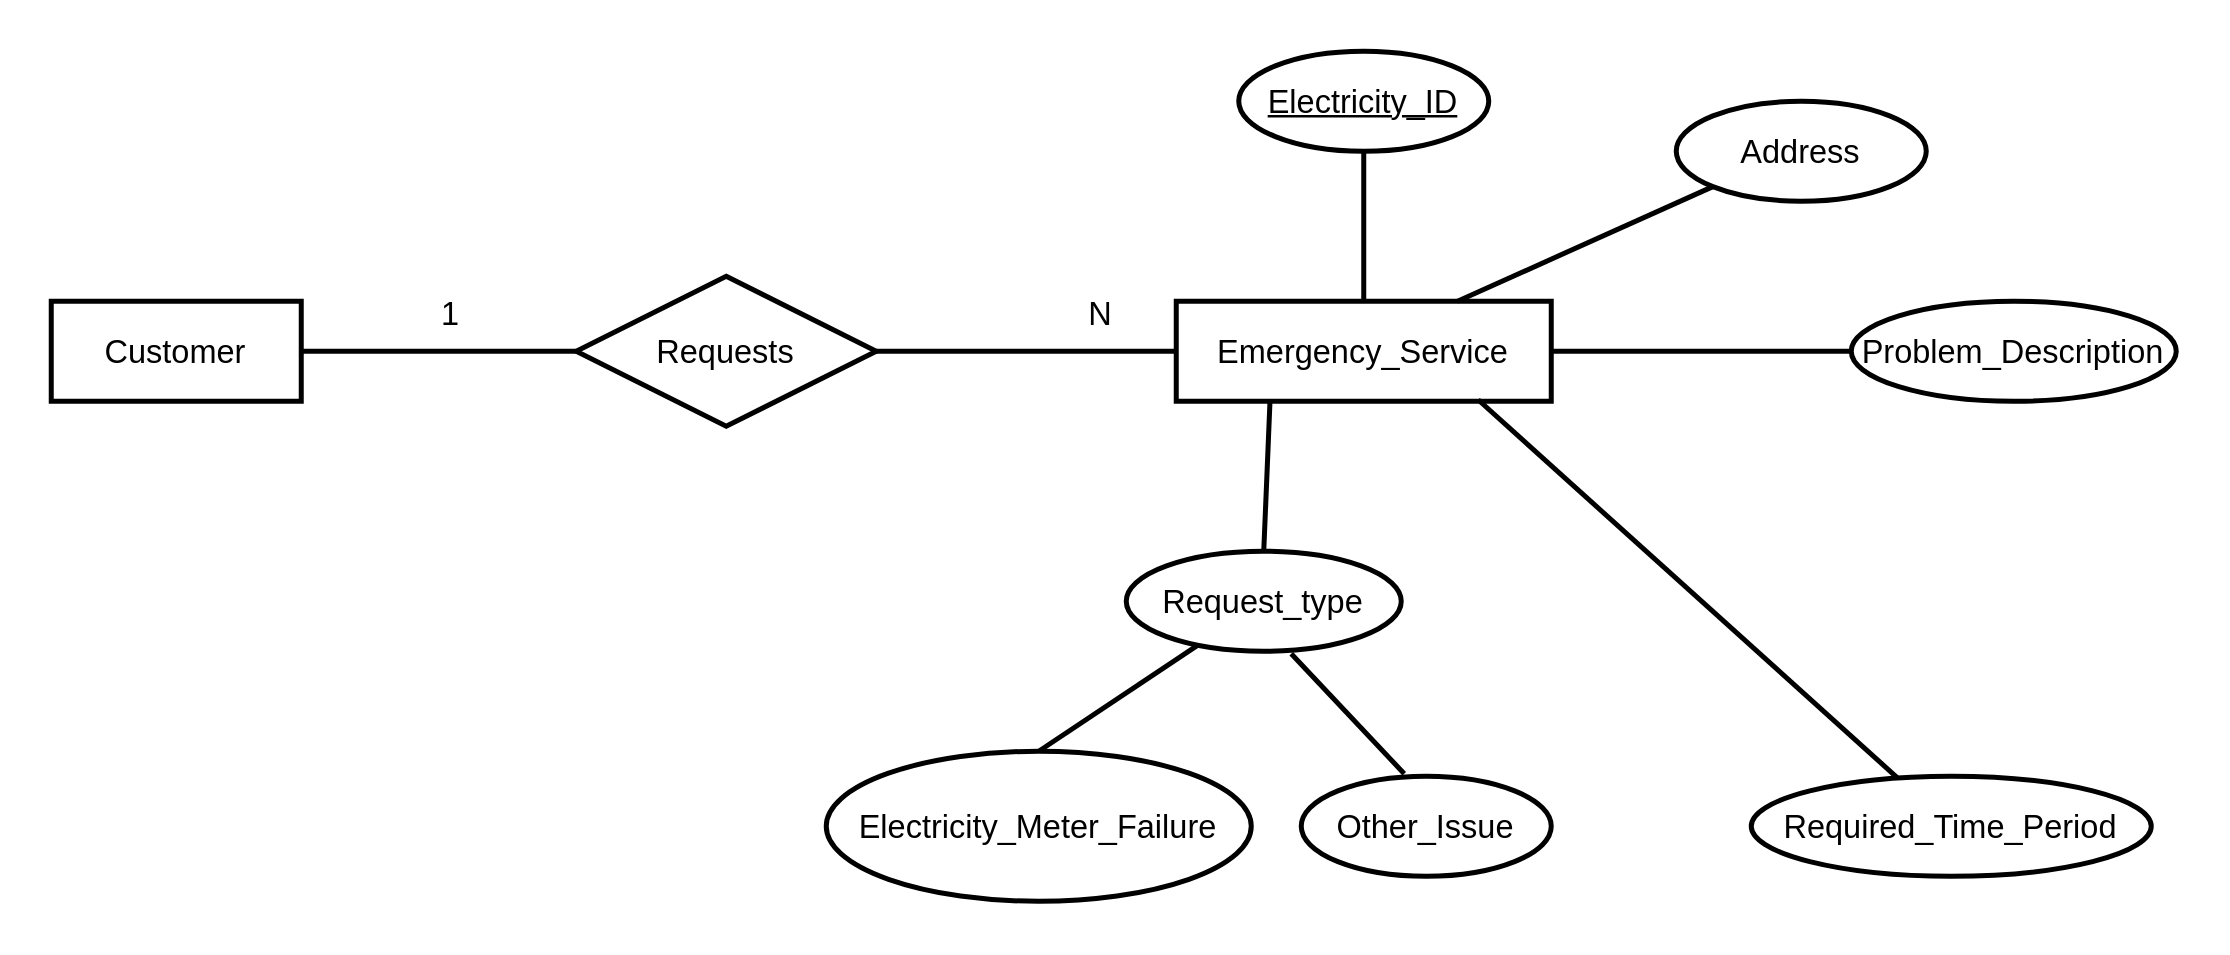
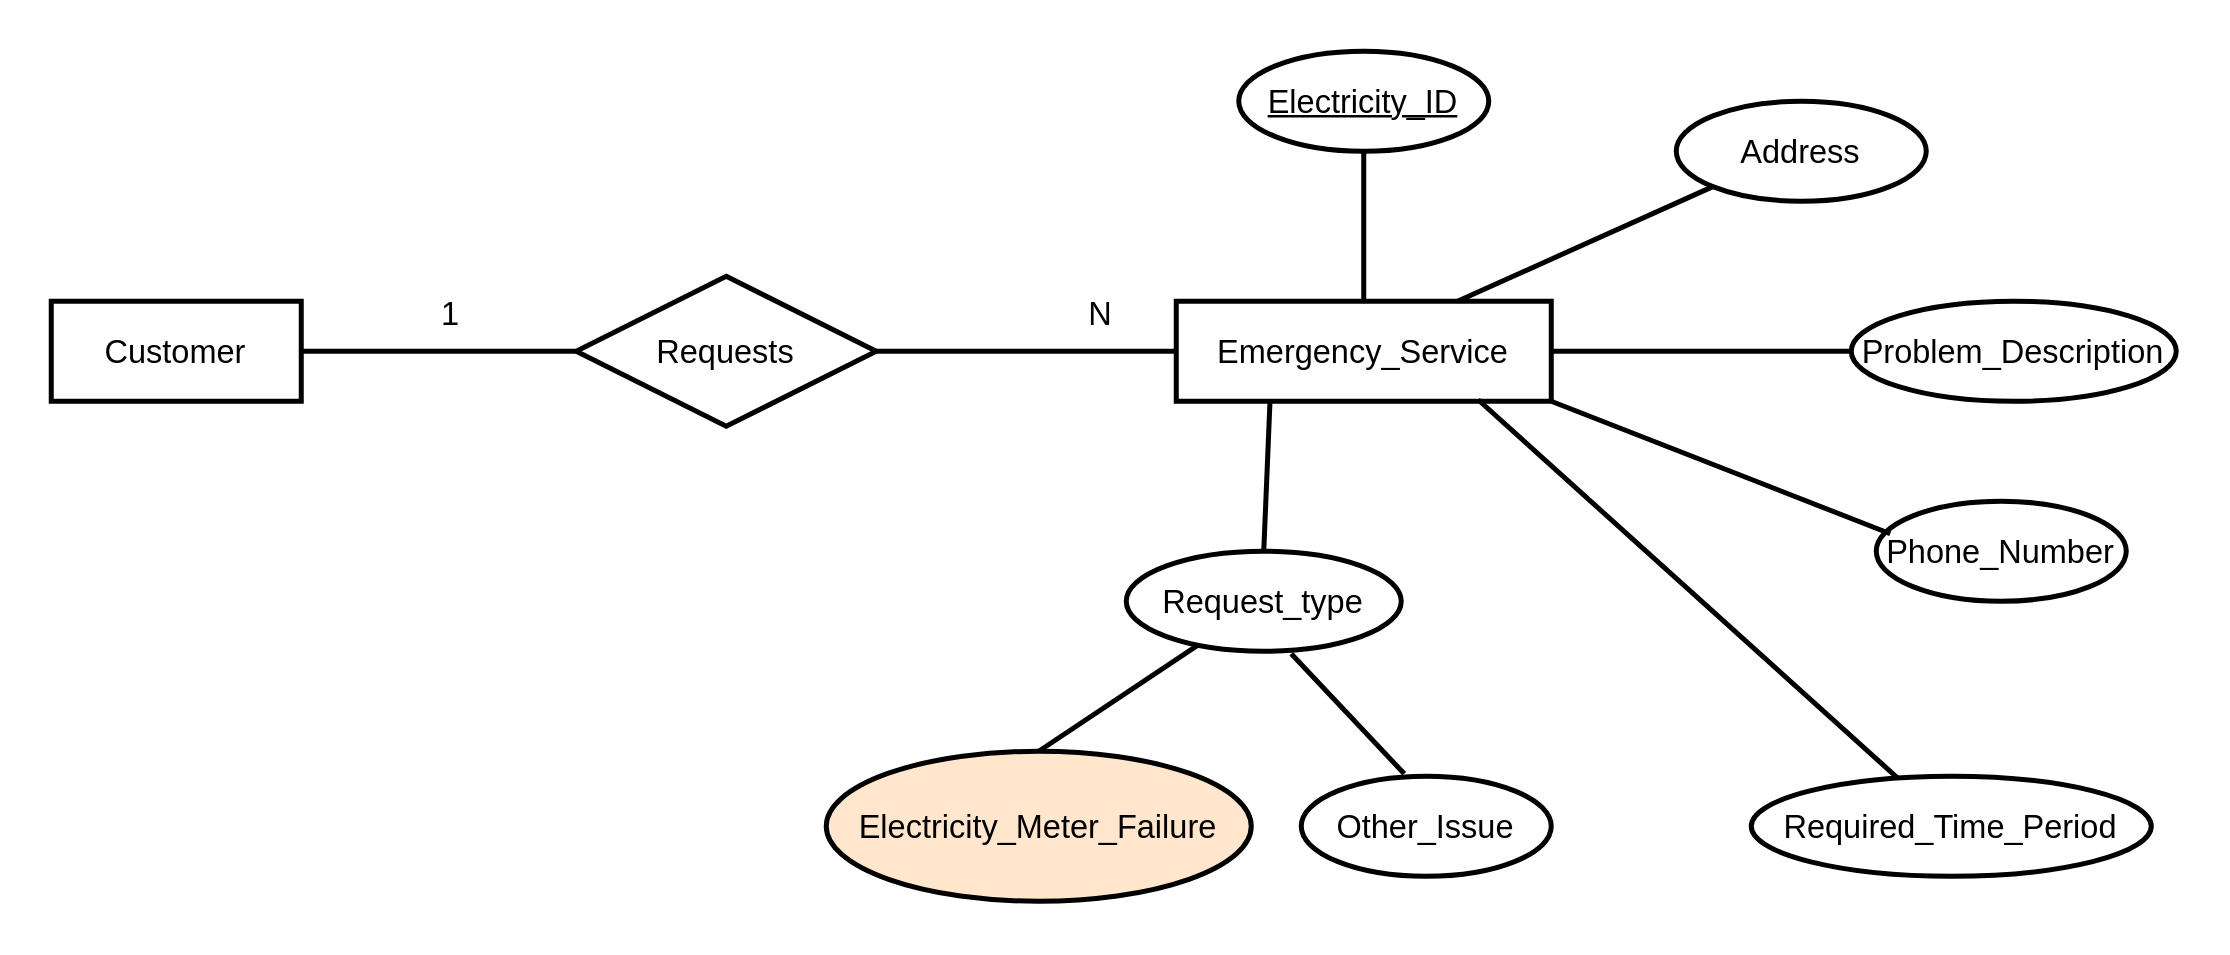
edge "Emergency_Service" -- "Phone_Number": added
node "Phone_Number": added
node "Electricity_Meter_Failure": fillcolor #ffffff -> #ffe6cc
